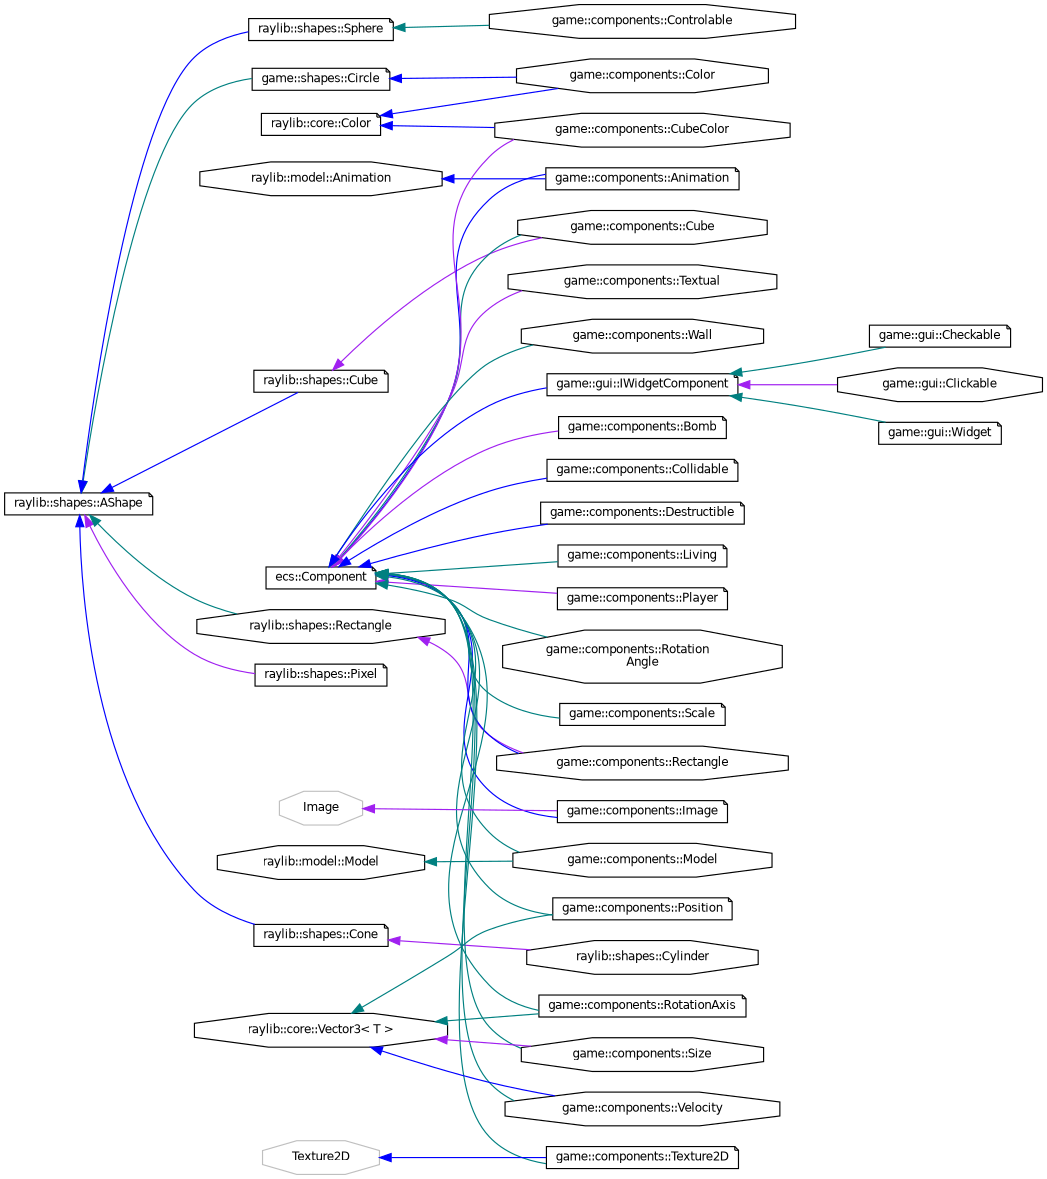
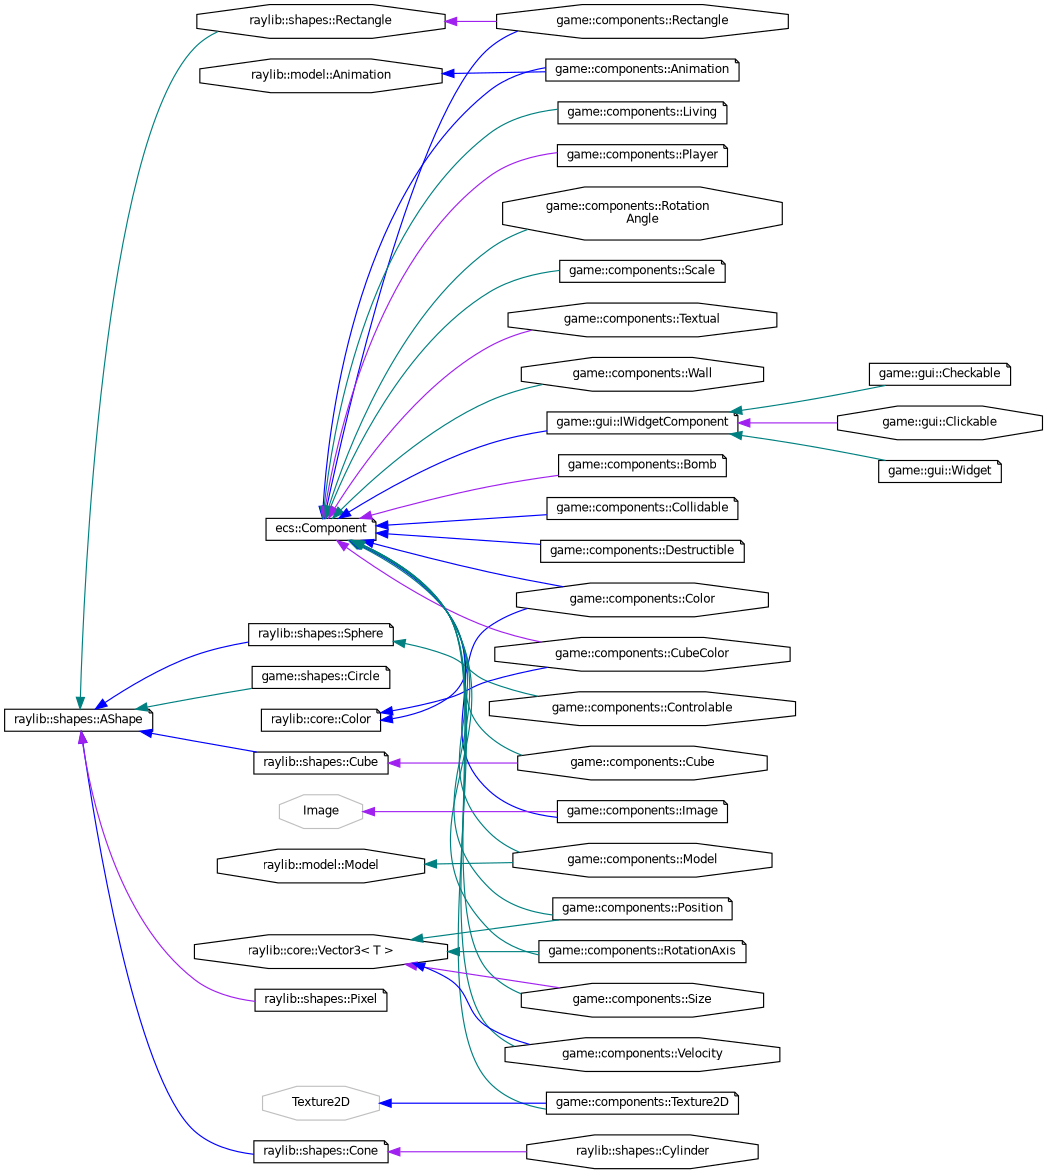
edge "game::components::Color" -> "game::shapes::Circle": now "game::components::Color" -> "ecs::Component"
